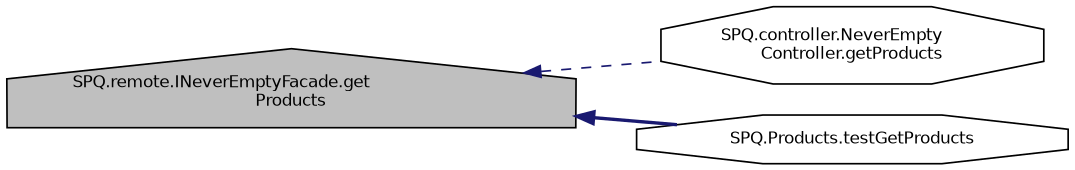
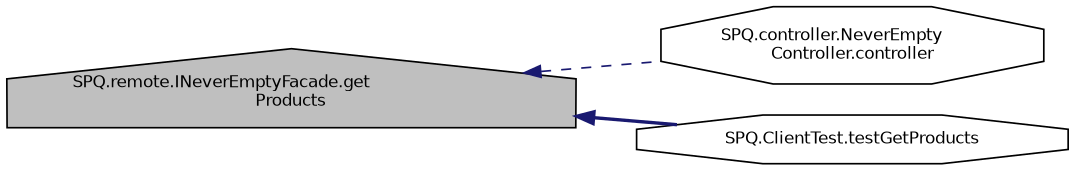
node "SPQ.controller.NeverEmpty Controller.getProducts": label "SPQ.controller.NeverEmpty Controller.getProducts" -> "SPQ.controller.NeverEmpty Controller.controller"
node "SPQ.Products.testGetProducts": label "SPQ.Products.testGetProducts" -> "SPQ.ClientTest.testGetProducts"
